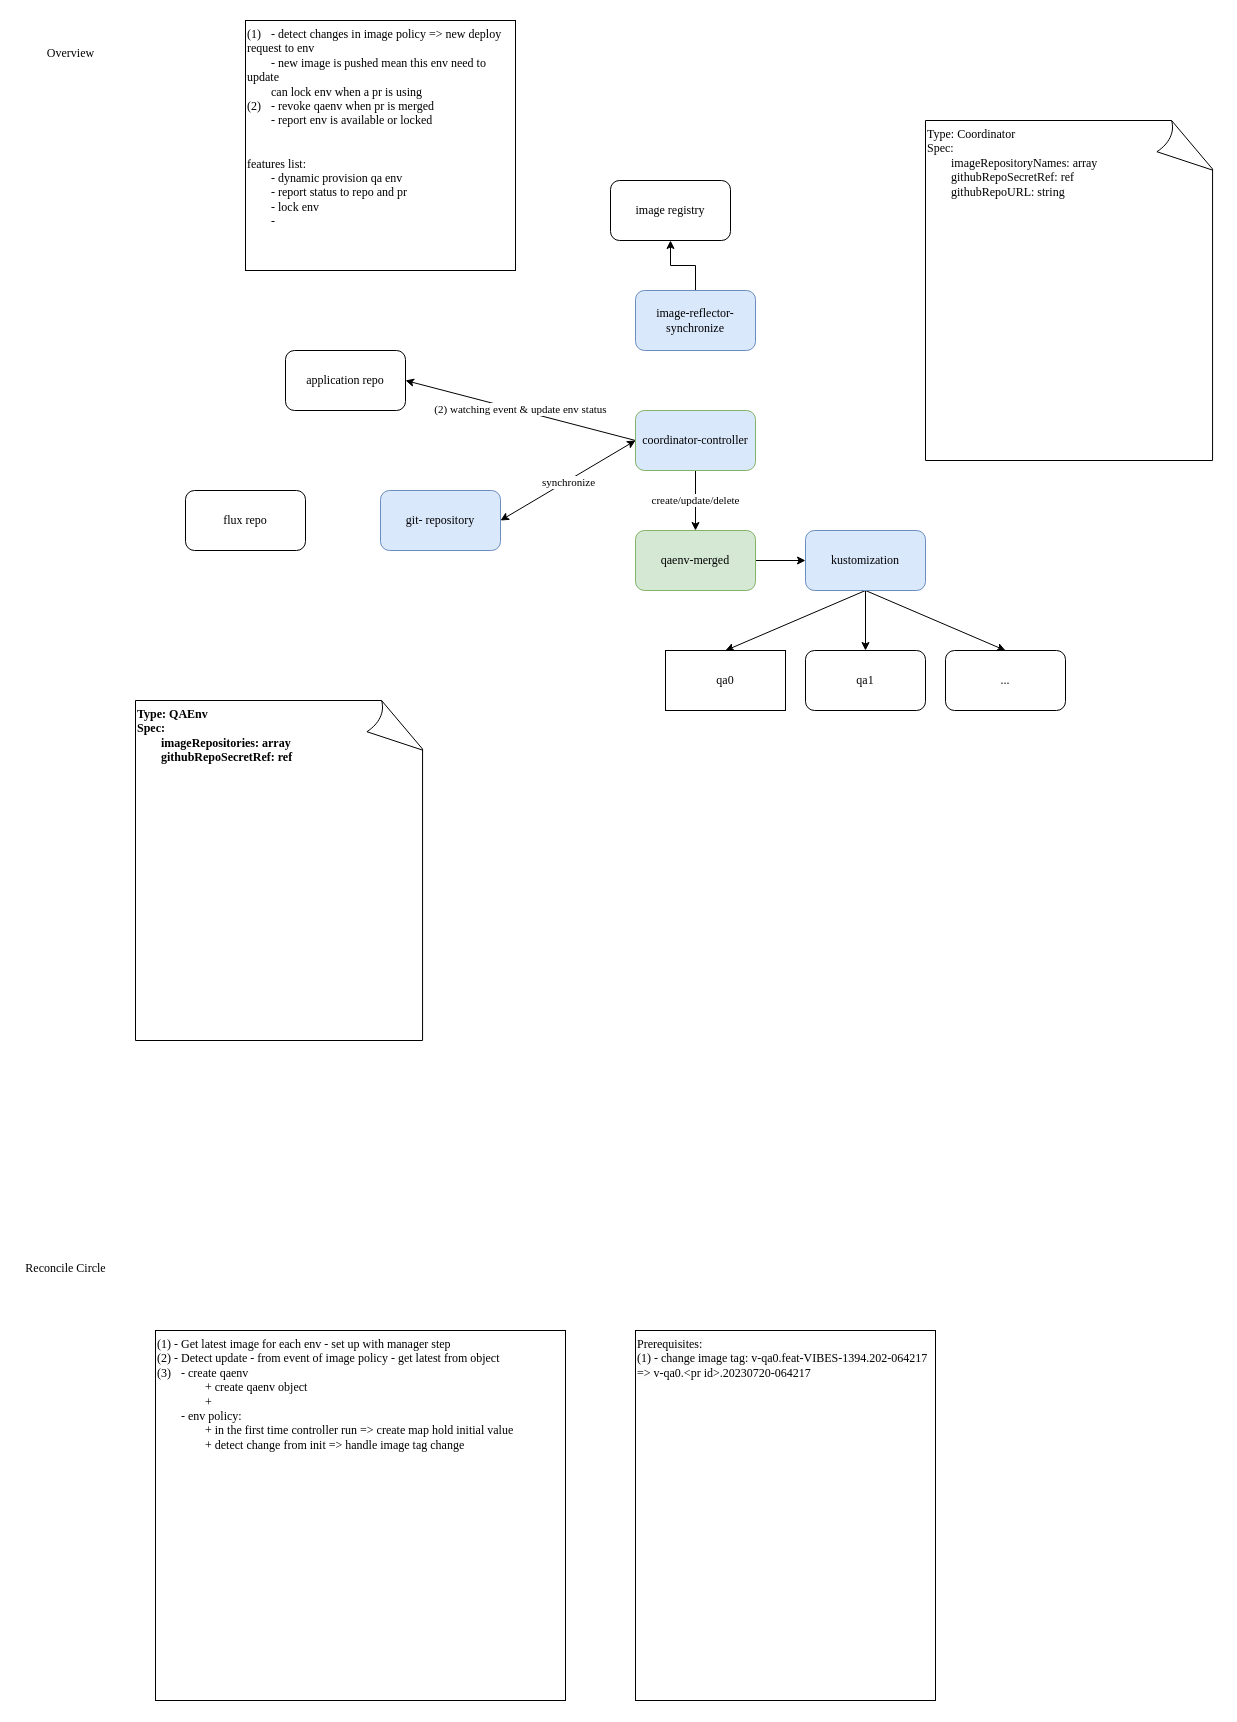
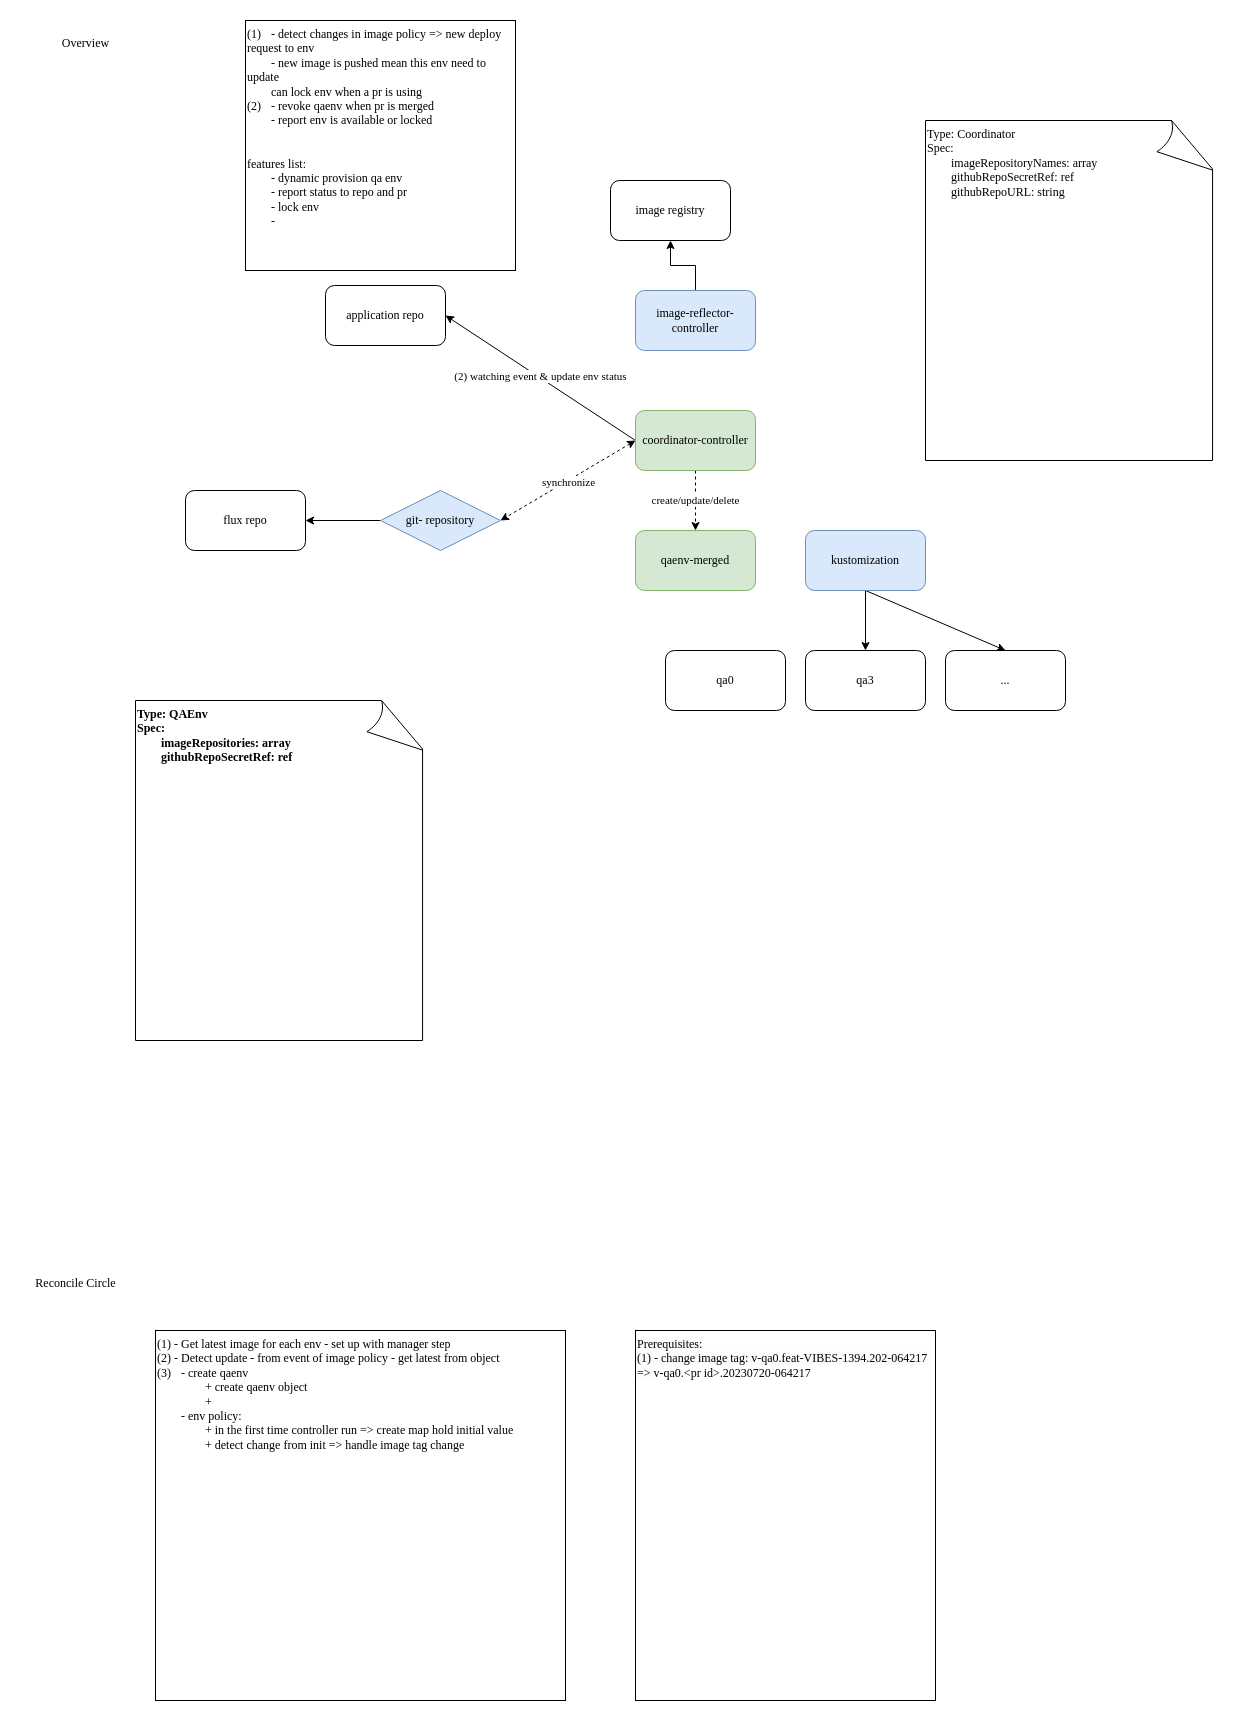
node "Overview": moved (71, 54) -> (86, 44)
node "image-reflector-synchronize": label "image-reflector-synchronize" -> "image-reflector-controller"
node "application repo": moved (346, 381) -> (386, 316)
node "coordinator-controller": fillcolor #dae8fc -> #d5e8d4
edge "coordinator-controller" -- "git- repository": style solid -> dashed
edge "coordinator-controller" -> "qaenv-merged": style solid -> dashed
edge "git- repository" -> "flux repo": added
node "git- repository": shape rounded rectangle -> diamond
edge "qaenv-merged" -> "kustomization": removed
edge "kustomization" -> "qa0": removed
node "qa0": shape rectangle -> rounded rectangle
node "qa1": label "qa1" -> "qa3"
node "Reconcile Circle": moved (66, 1269) -> (76, 1284)
